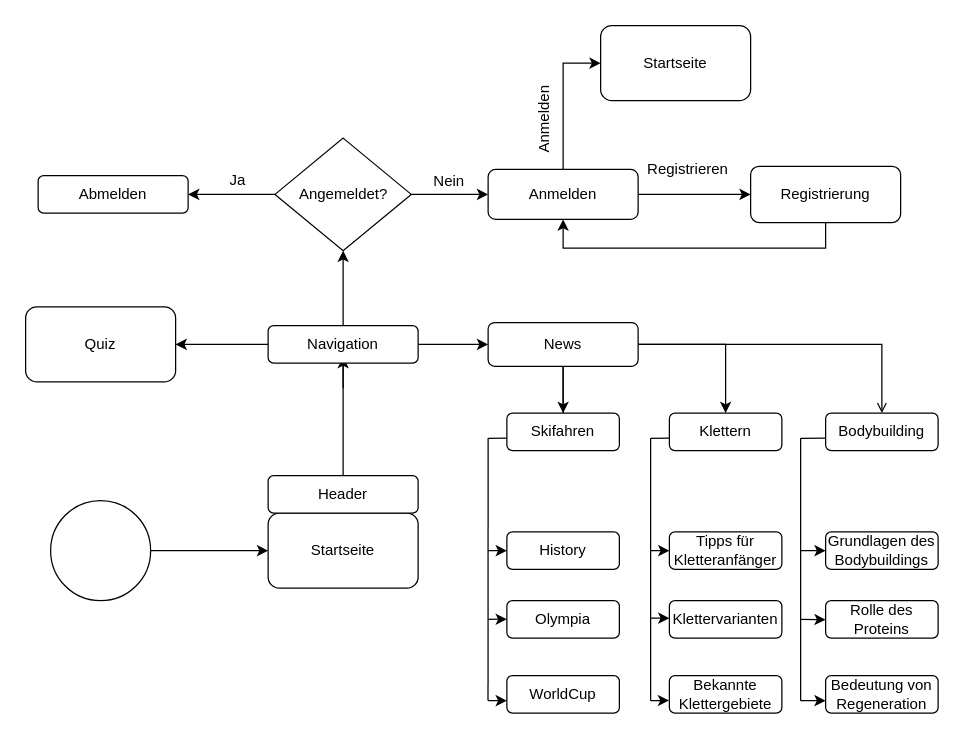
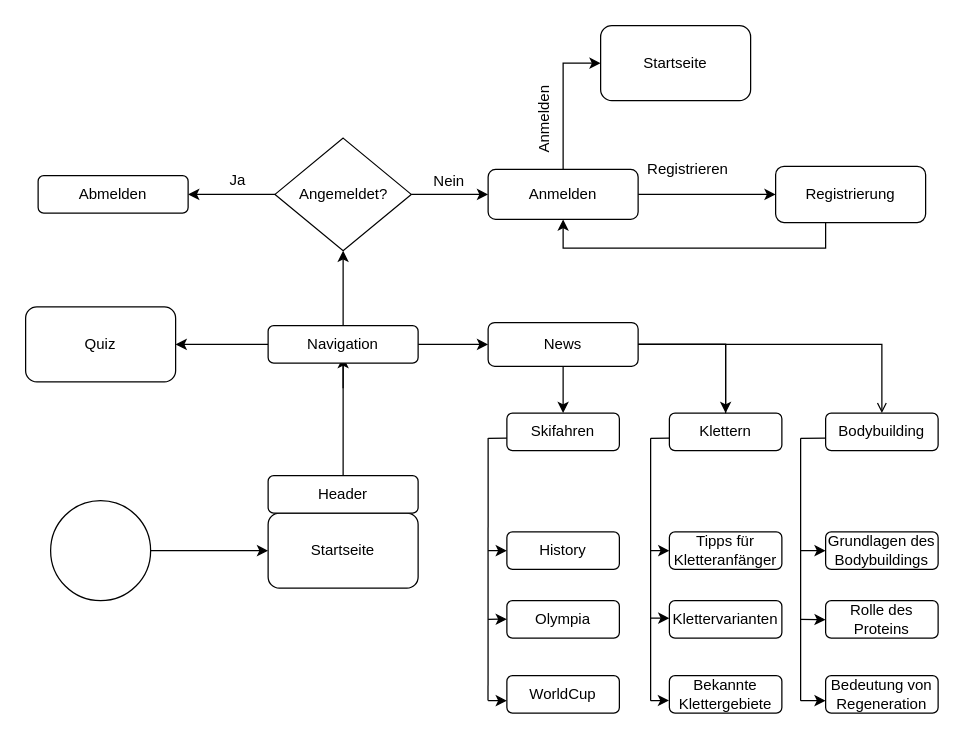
node "Registrierung": moved (826, 194) -> (851, 194)
edge "News" -- "Skifahren": now "News" -- "Klettern"
